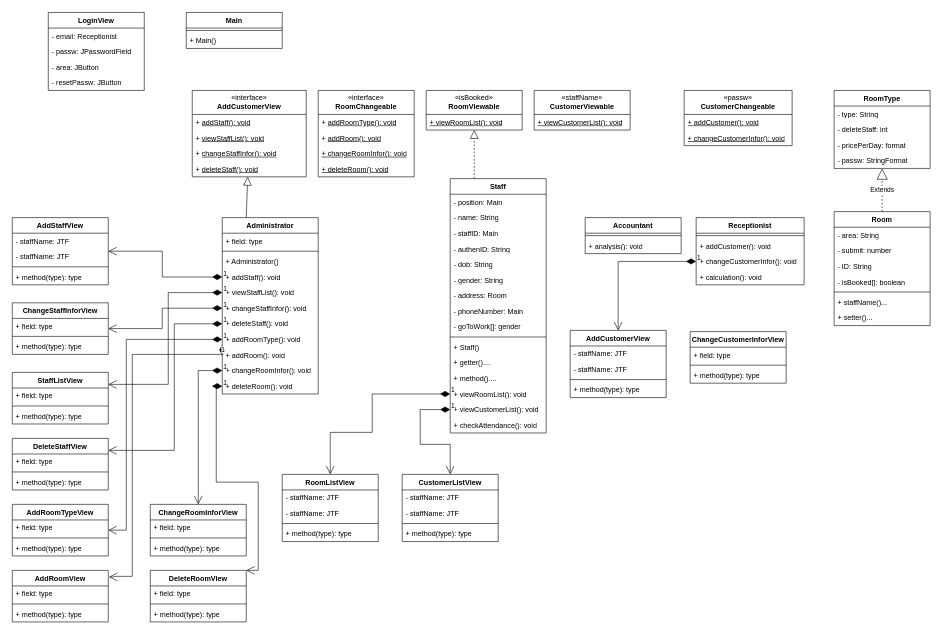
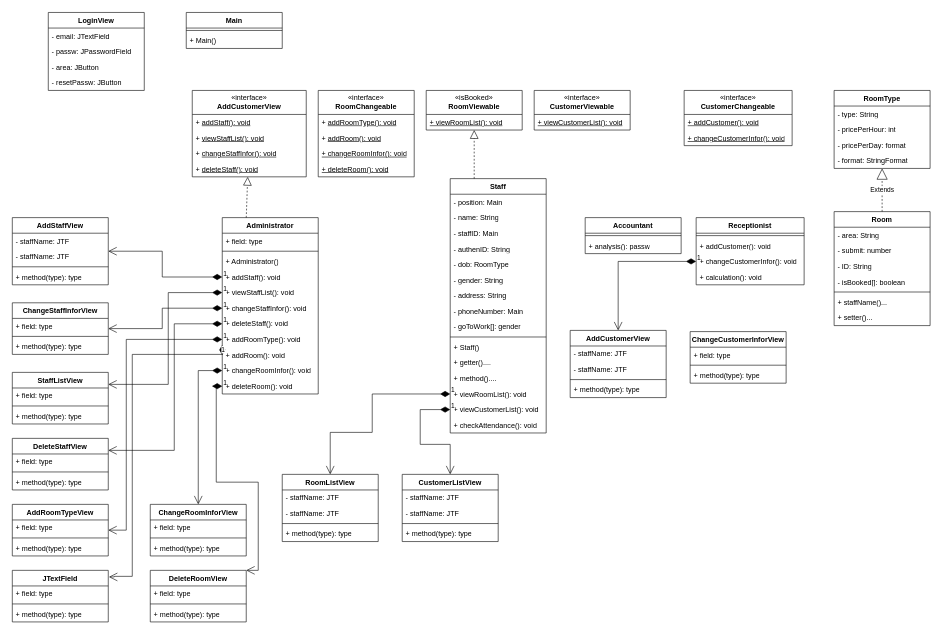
node "- email: Receptionist": label "- email: Receptionist" -> "- email: JTextField"
node "«staffName» CustomerViewable": label "«staffName» CustomerViewable" -> "«interface» CustomerViewable"
node "«passw» CustomerChangeable": label "«passw» CustomerChangeable" -> "«interface» CustomerChangeable"
node "- deleteStaff: int": label "- deleteStaff: int" -> "- pricePerHour: int"
node "- passw: StringFormat": label "- passw: StringFormat" -> "- format: StringFormat"
edge "Administrator" -> "«interface»AddCustomerView": style solid -> dashed
node "+ analysis(): void": label "+ analysis(): void" -> "+ analysis(): passw"
node "- dob: String": label "- dob: String" -> "- dob: RoomType"
node "- address: Room": label "- address: Room" -> "- address: String"
node "AddRoomView": label "AddRoomView" -> "JTextField"
